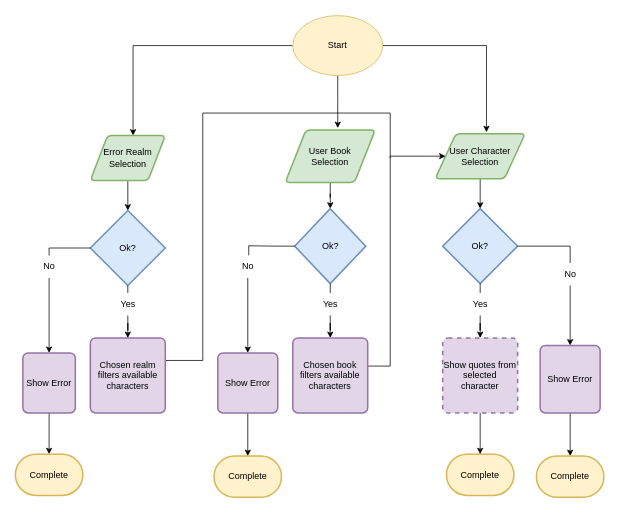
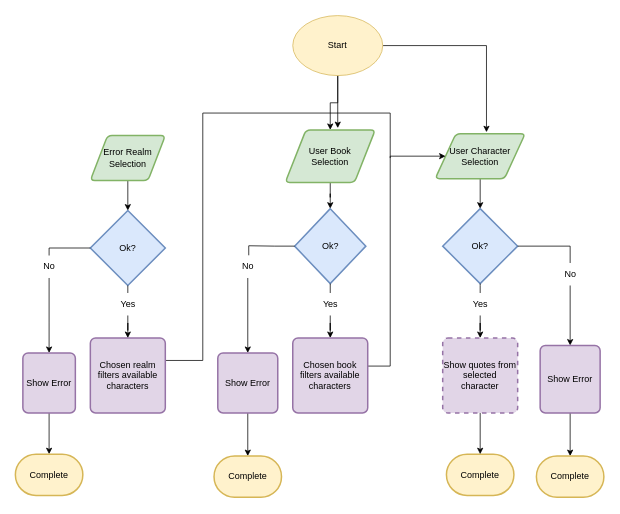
edge "Start" -> "Error Realm Selection": now "Start" -> "User Book Selection"
